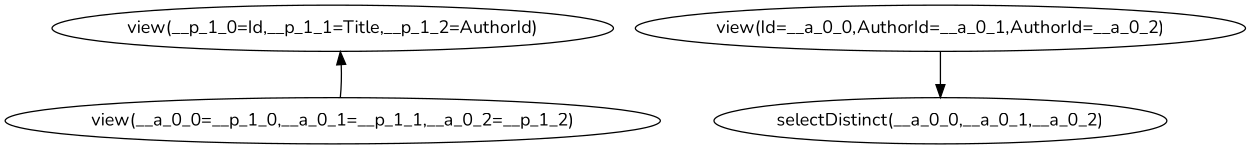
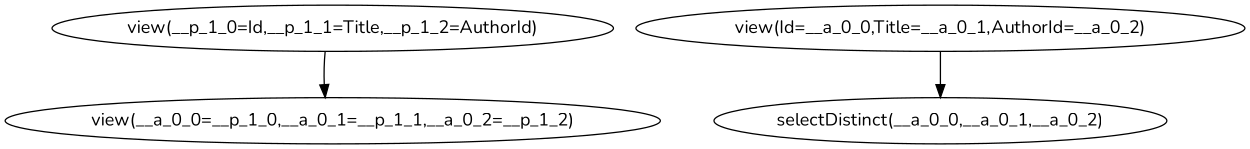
node "view(Id=__a_0_0,AuthorId=__a_0_1,AuthorId=__a_0_2)": label "view(Id=__a_0_0,AuthorId=__a_0_1,AuthorId=__a_0_2)" -> "view(Id=__a_0_0,Title=__a_0_1,AuthorId=__a_0_2)"
edge "view(__a_0_0=__p_1_0,__a_0_1=__p_1_1,__a_0_2=__p_1_2)" -> "view(__p_1_0=Id,__p_1_1=Title,__p_1_2=AuthorId)": reversed
